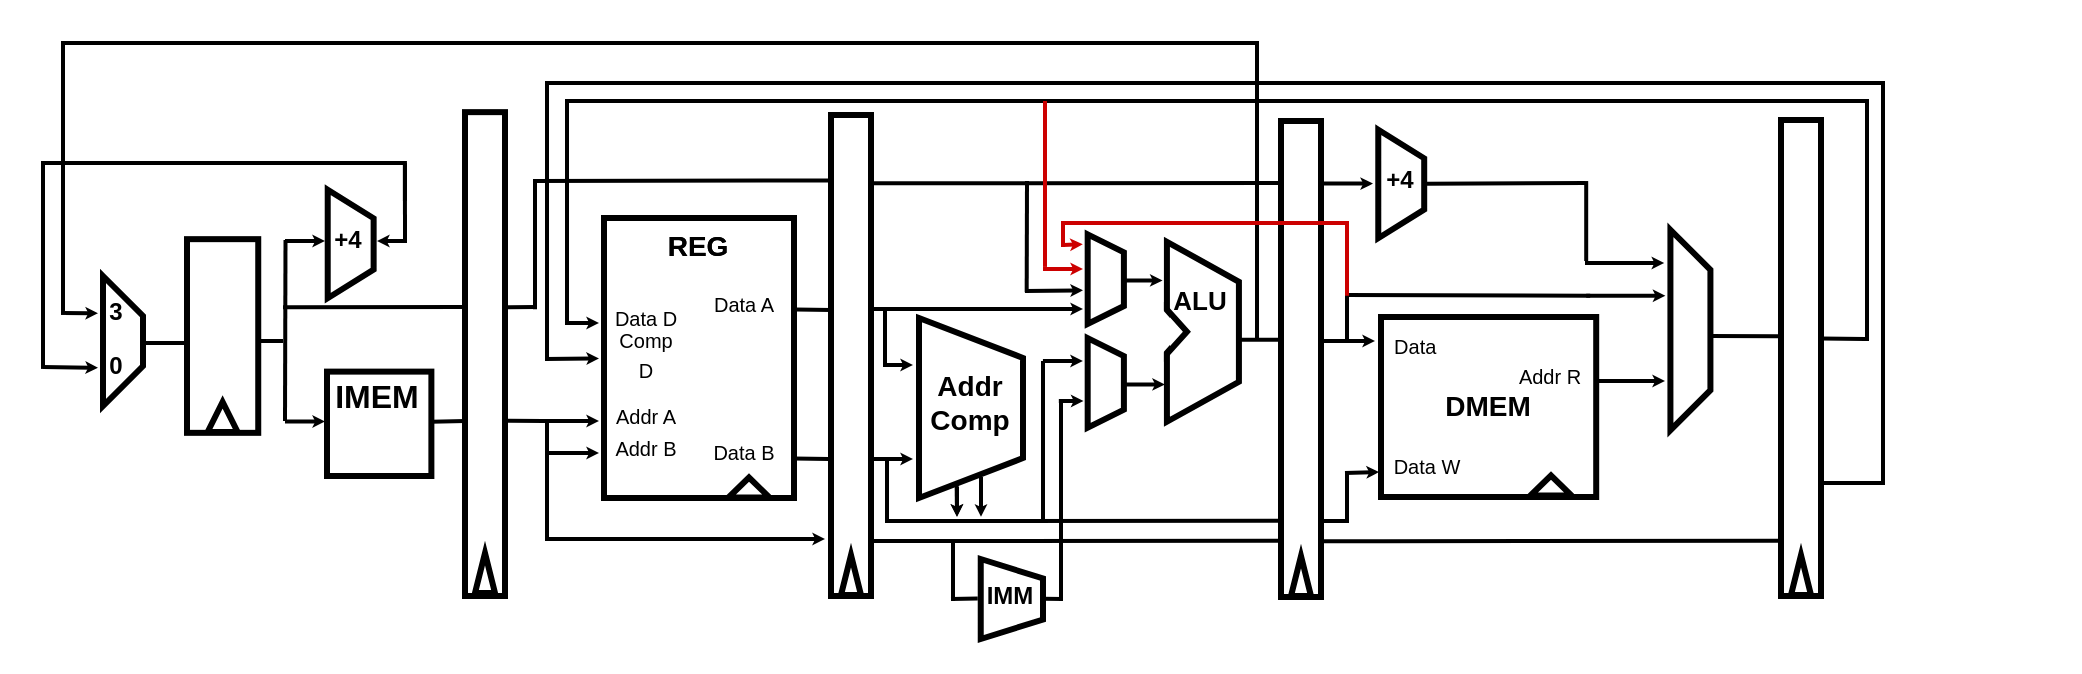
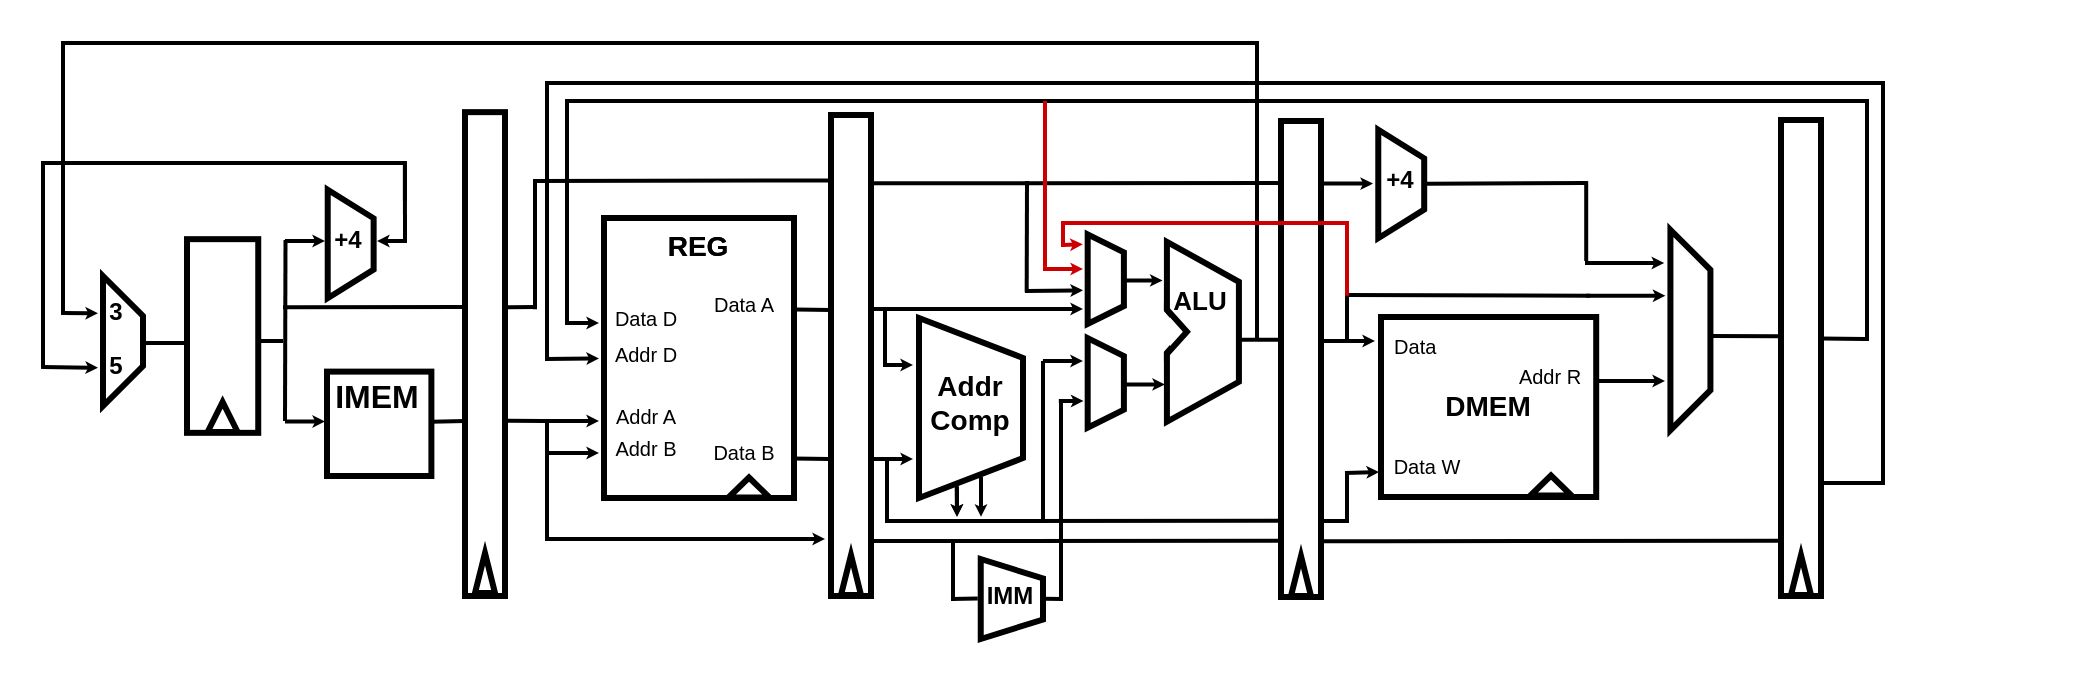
node "Comp D": label "Comp D" -> "Addr D"
node "0": label "0" -> "5"
